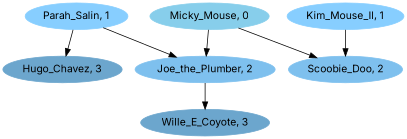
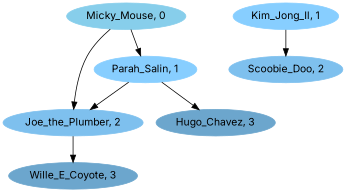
node "Kim_Mouse_Il, 1": label "Kim_Mouse_Il, 1" -> "Kim_Jong_Il, 1"
edge "Micky_Mouse, 0" -> "Scoobie_Doo, 2": now "Micky_Mouse, 0" -> "Parah_Salin, 1"
